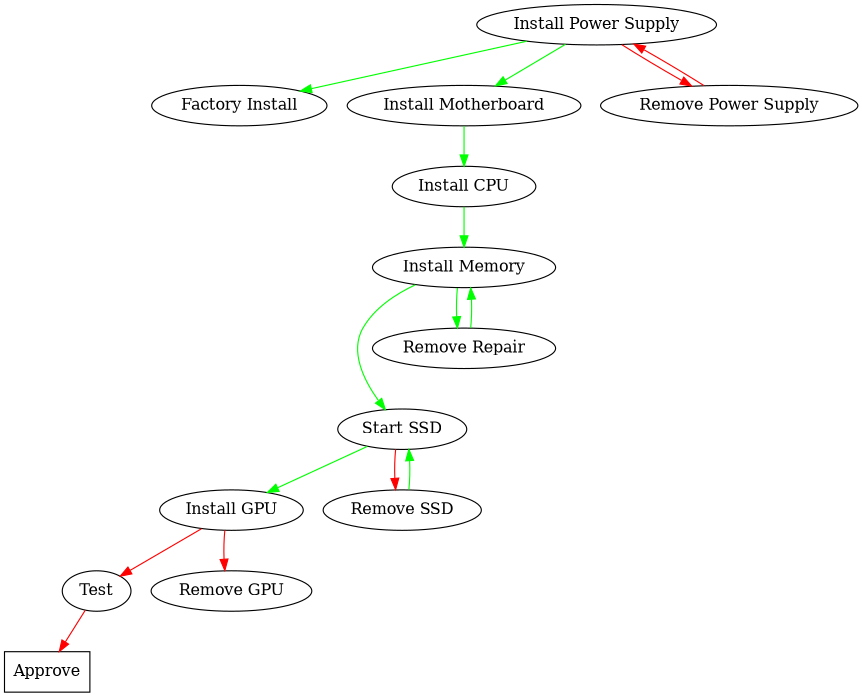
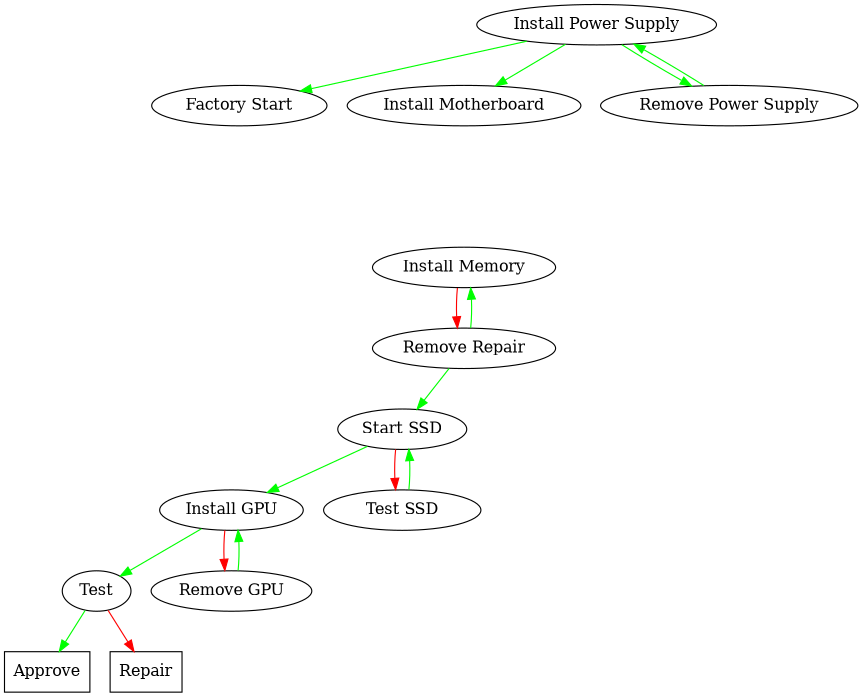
edge "Install Power Supply" -> "Remove Power Supply": color red -> green
edge "Remove Power Supply" -> "Install Power Supply": color red -> green
node "Factory Install": label "Factory Install" -> "Factory Start"
node "Install CPU": removed
edge "Install Memory" -> "Remove Repair": color green -> red
edge "Install Memory" -> "Start SSD": now "Remove Repair" -> "Start SSD"
node "Remove SSD": label "Remove SSD" -> "Test SSD"
edge "Install GPU" -> "Test": color red -> green
edge "Remove GPU" -> "Install GPU": added
edge "Test" -> "Approve": color red -> green
node "Repair": added
